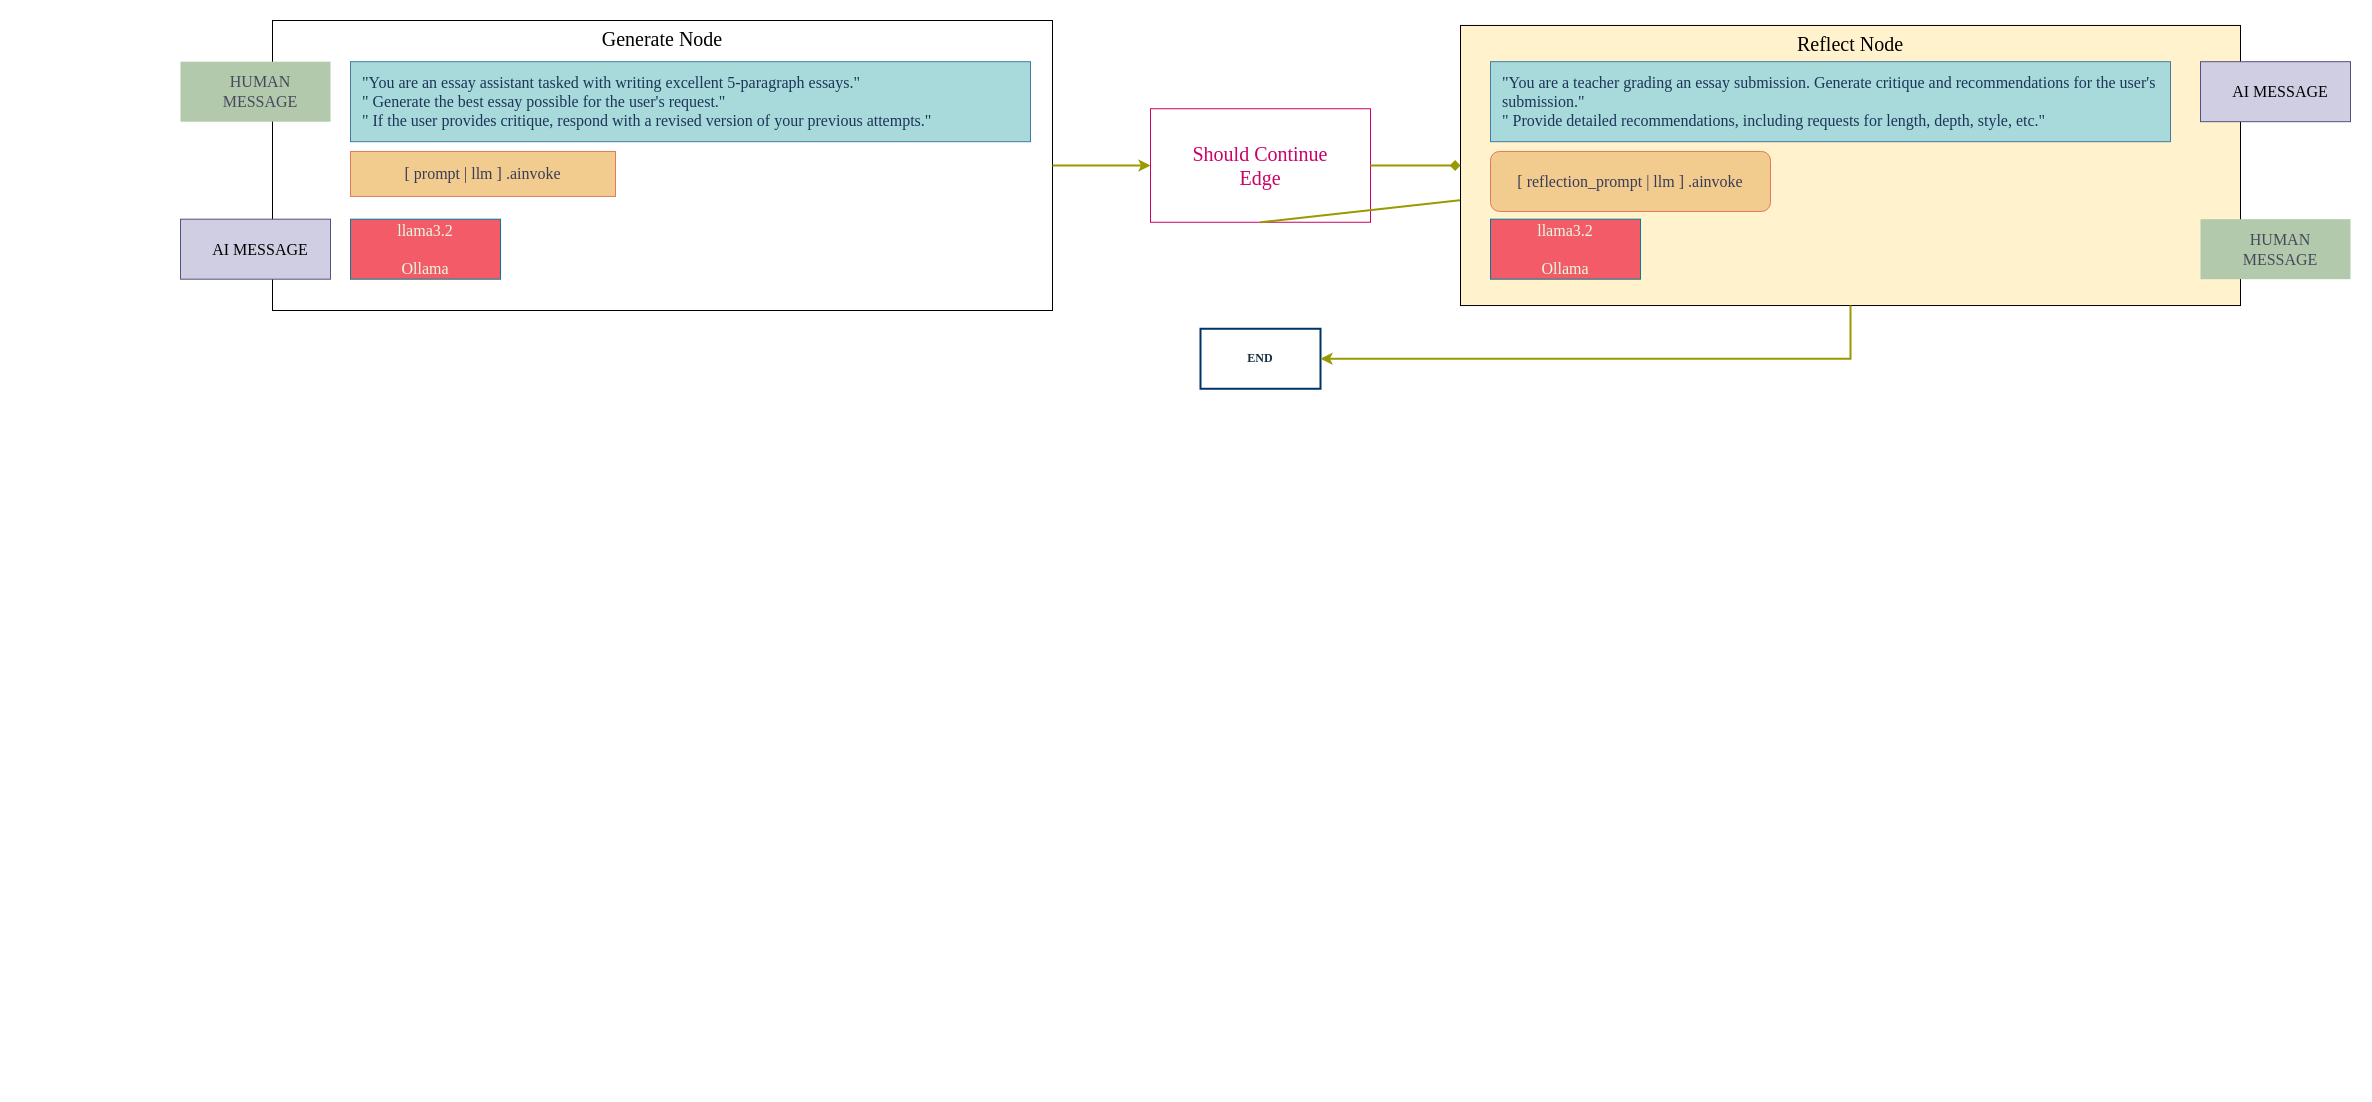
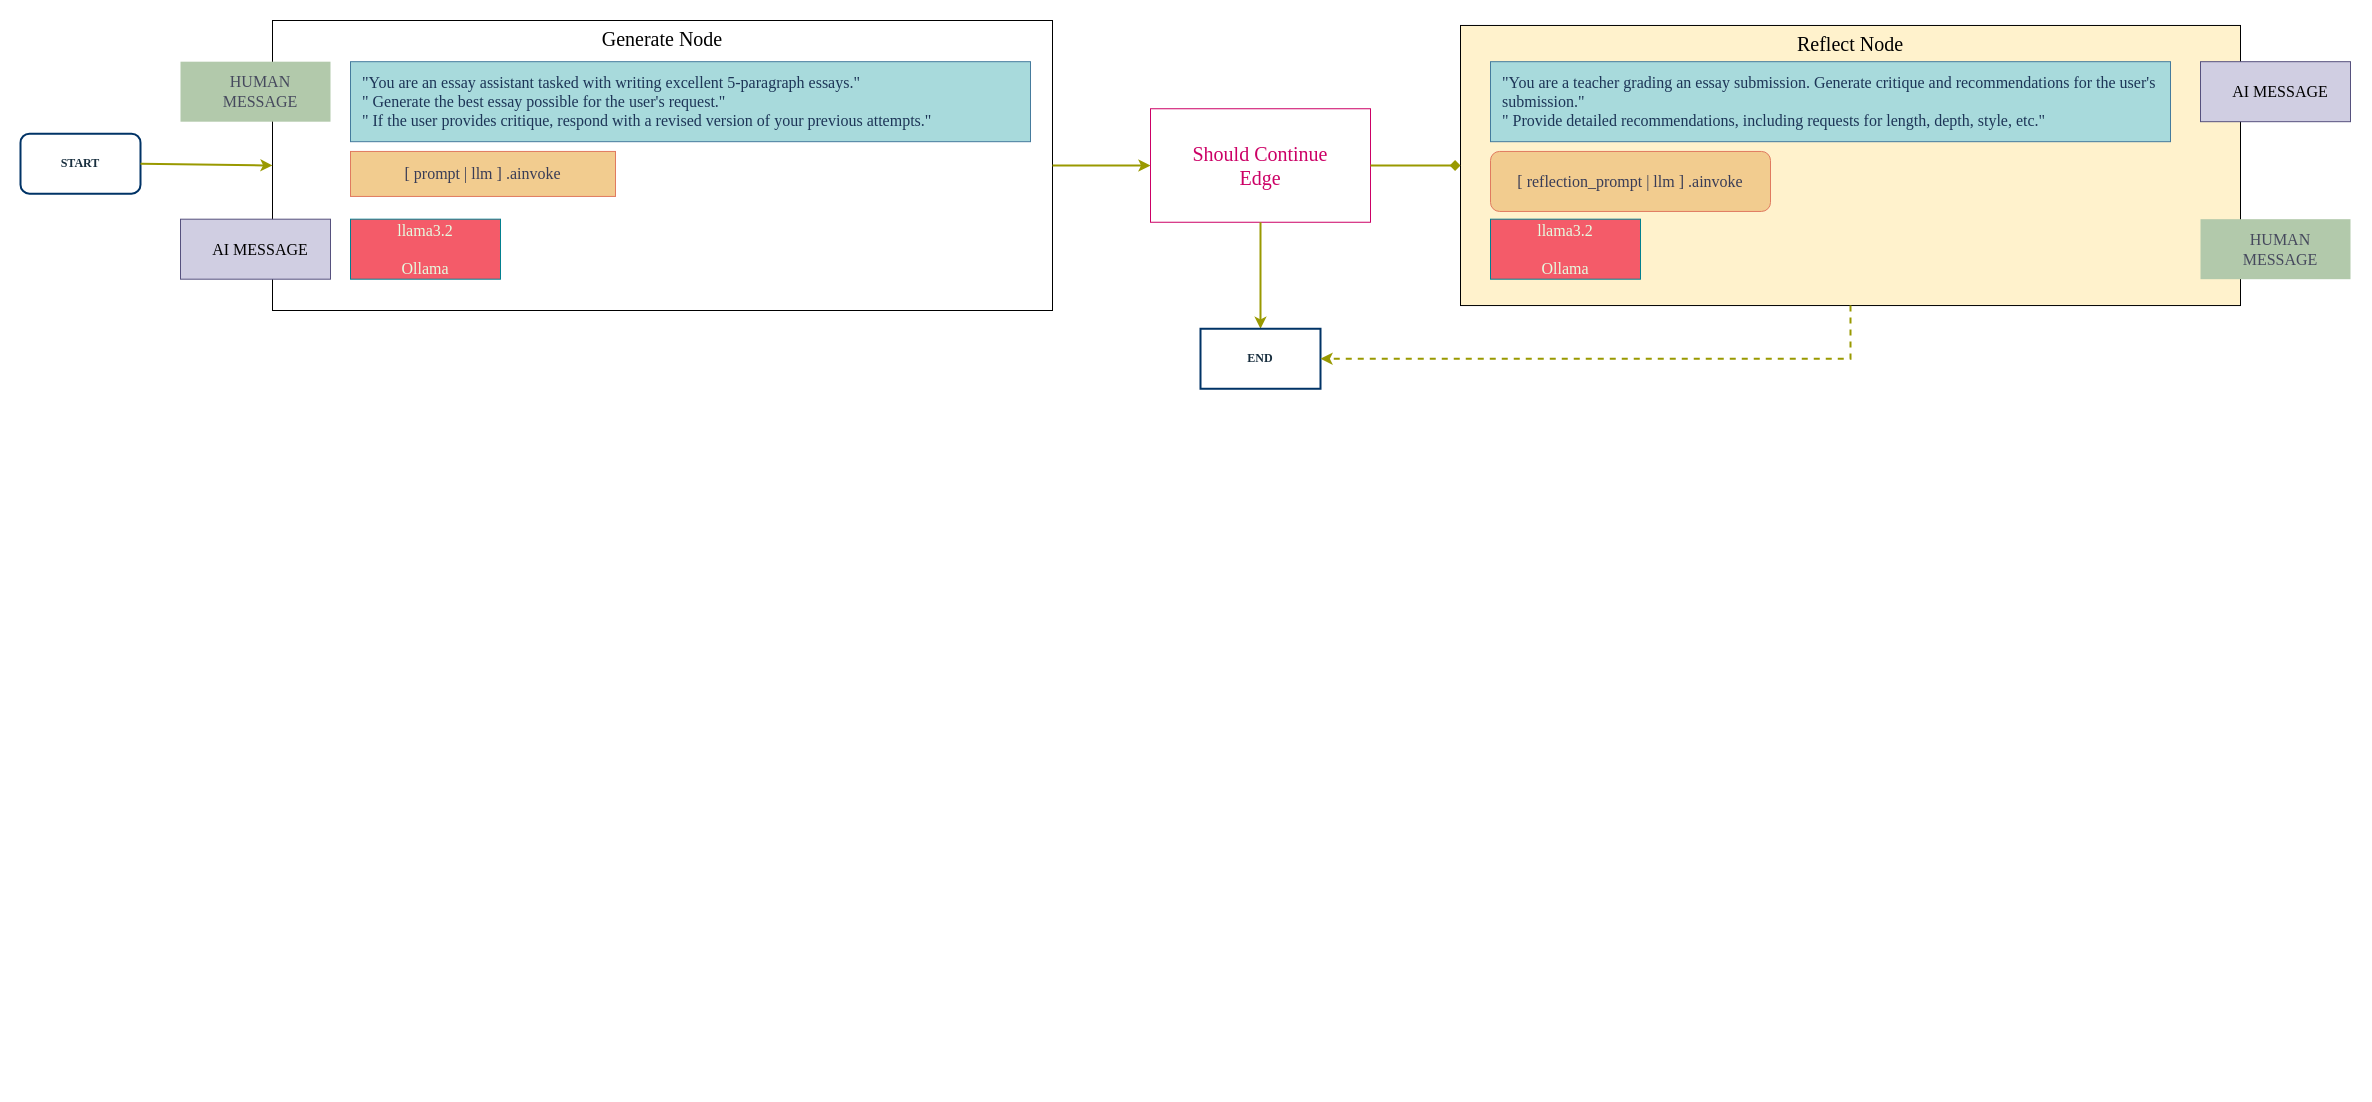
node "START": added
edge "START" -> "Generate Node": added
edge "Should Continue Edge" -> "[ reflection_prompt | llm ] .ainvoke": now "Should Continue Edge" -> "END"
edge "Reflect Node" -> "END": style solid -> dashed
